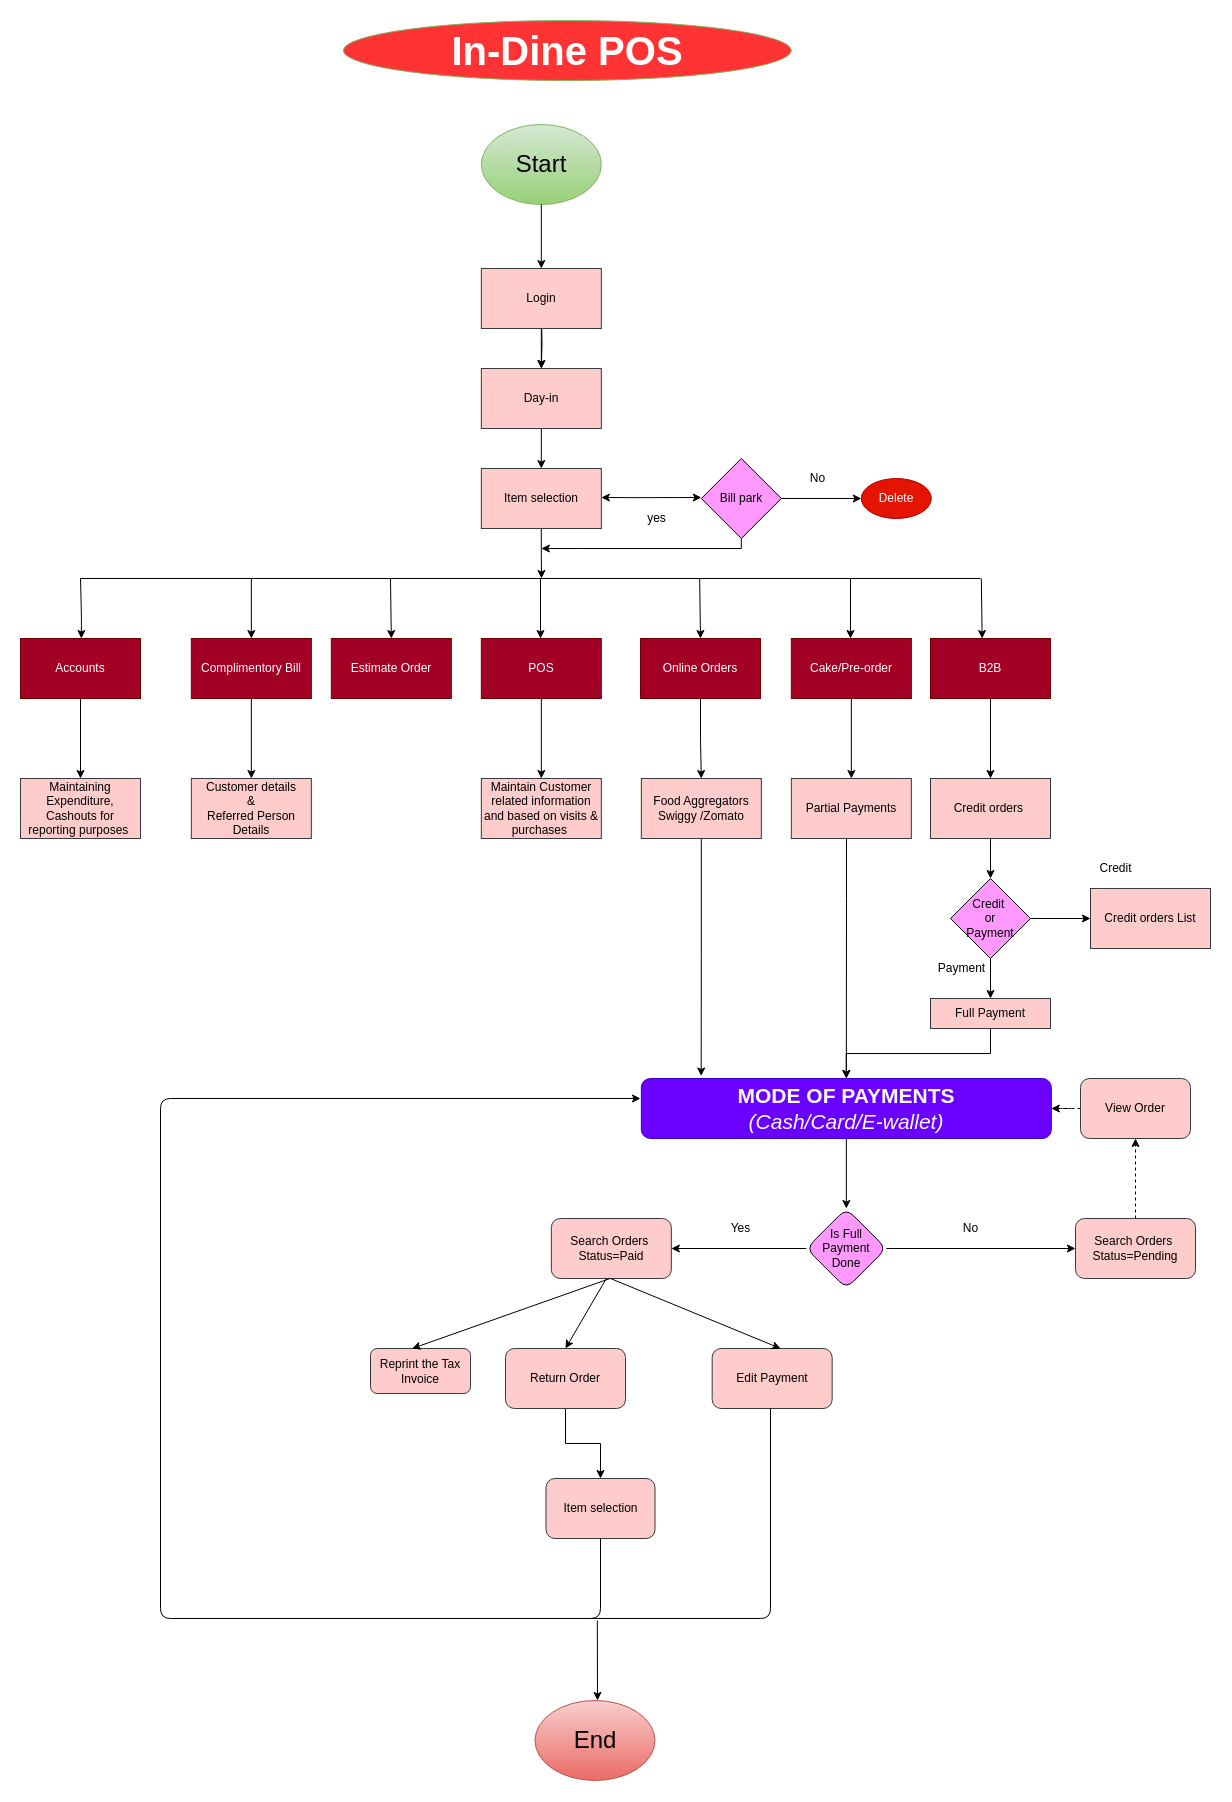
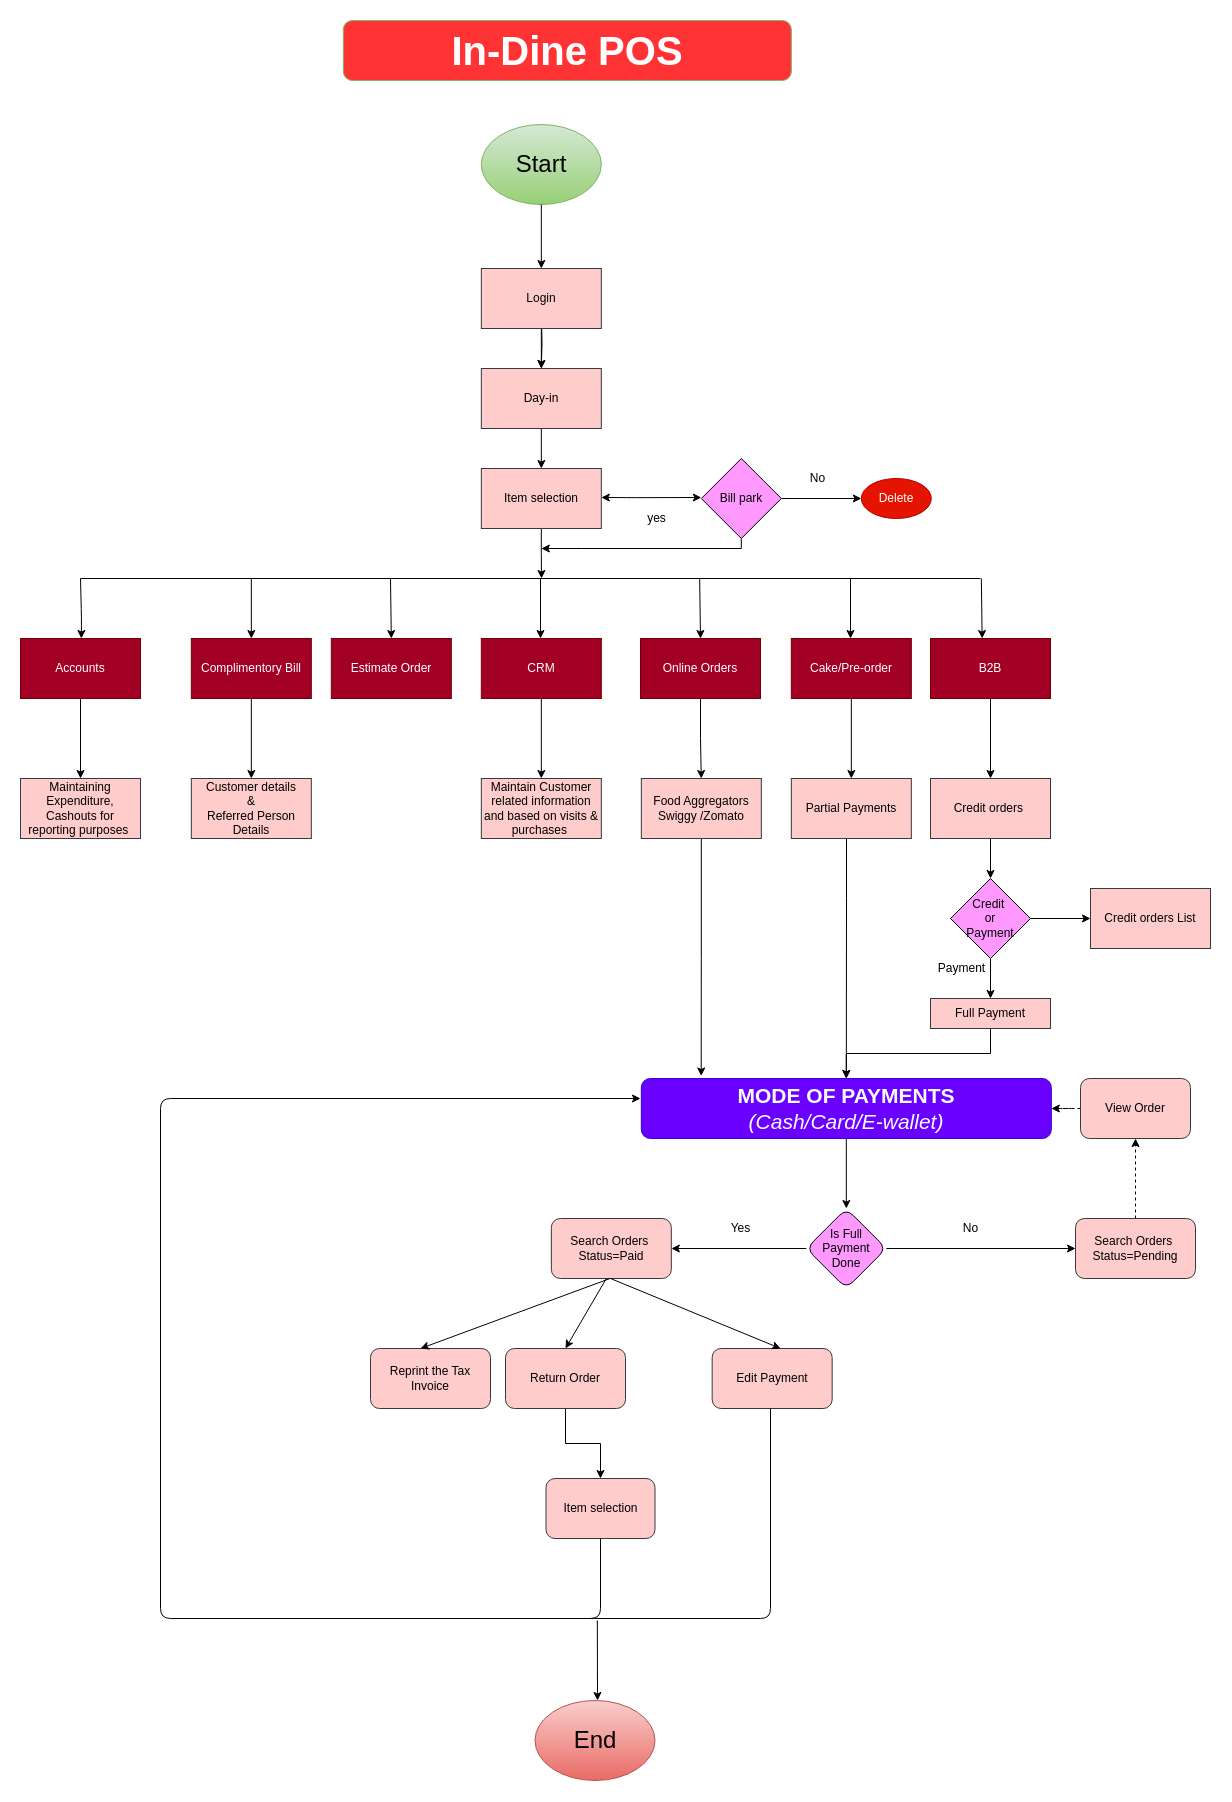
node "In-Dine POS": shape ellipse -> rounded rectangle
node "POS": label "POS" -> "CRM"
node "Credit": removed
node "Reprint the Tax Invoice": size 100x45 -> 120x60
